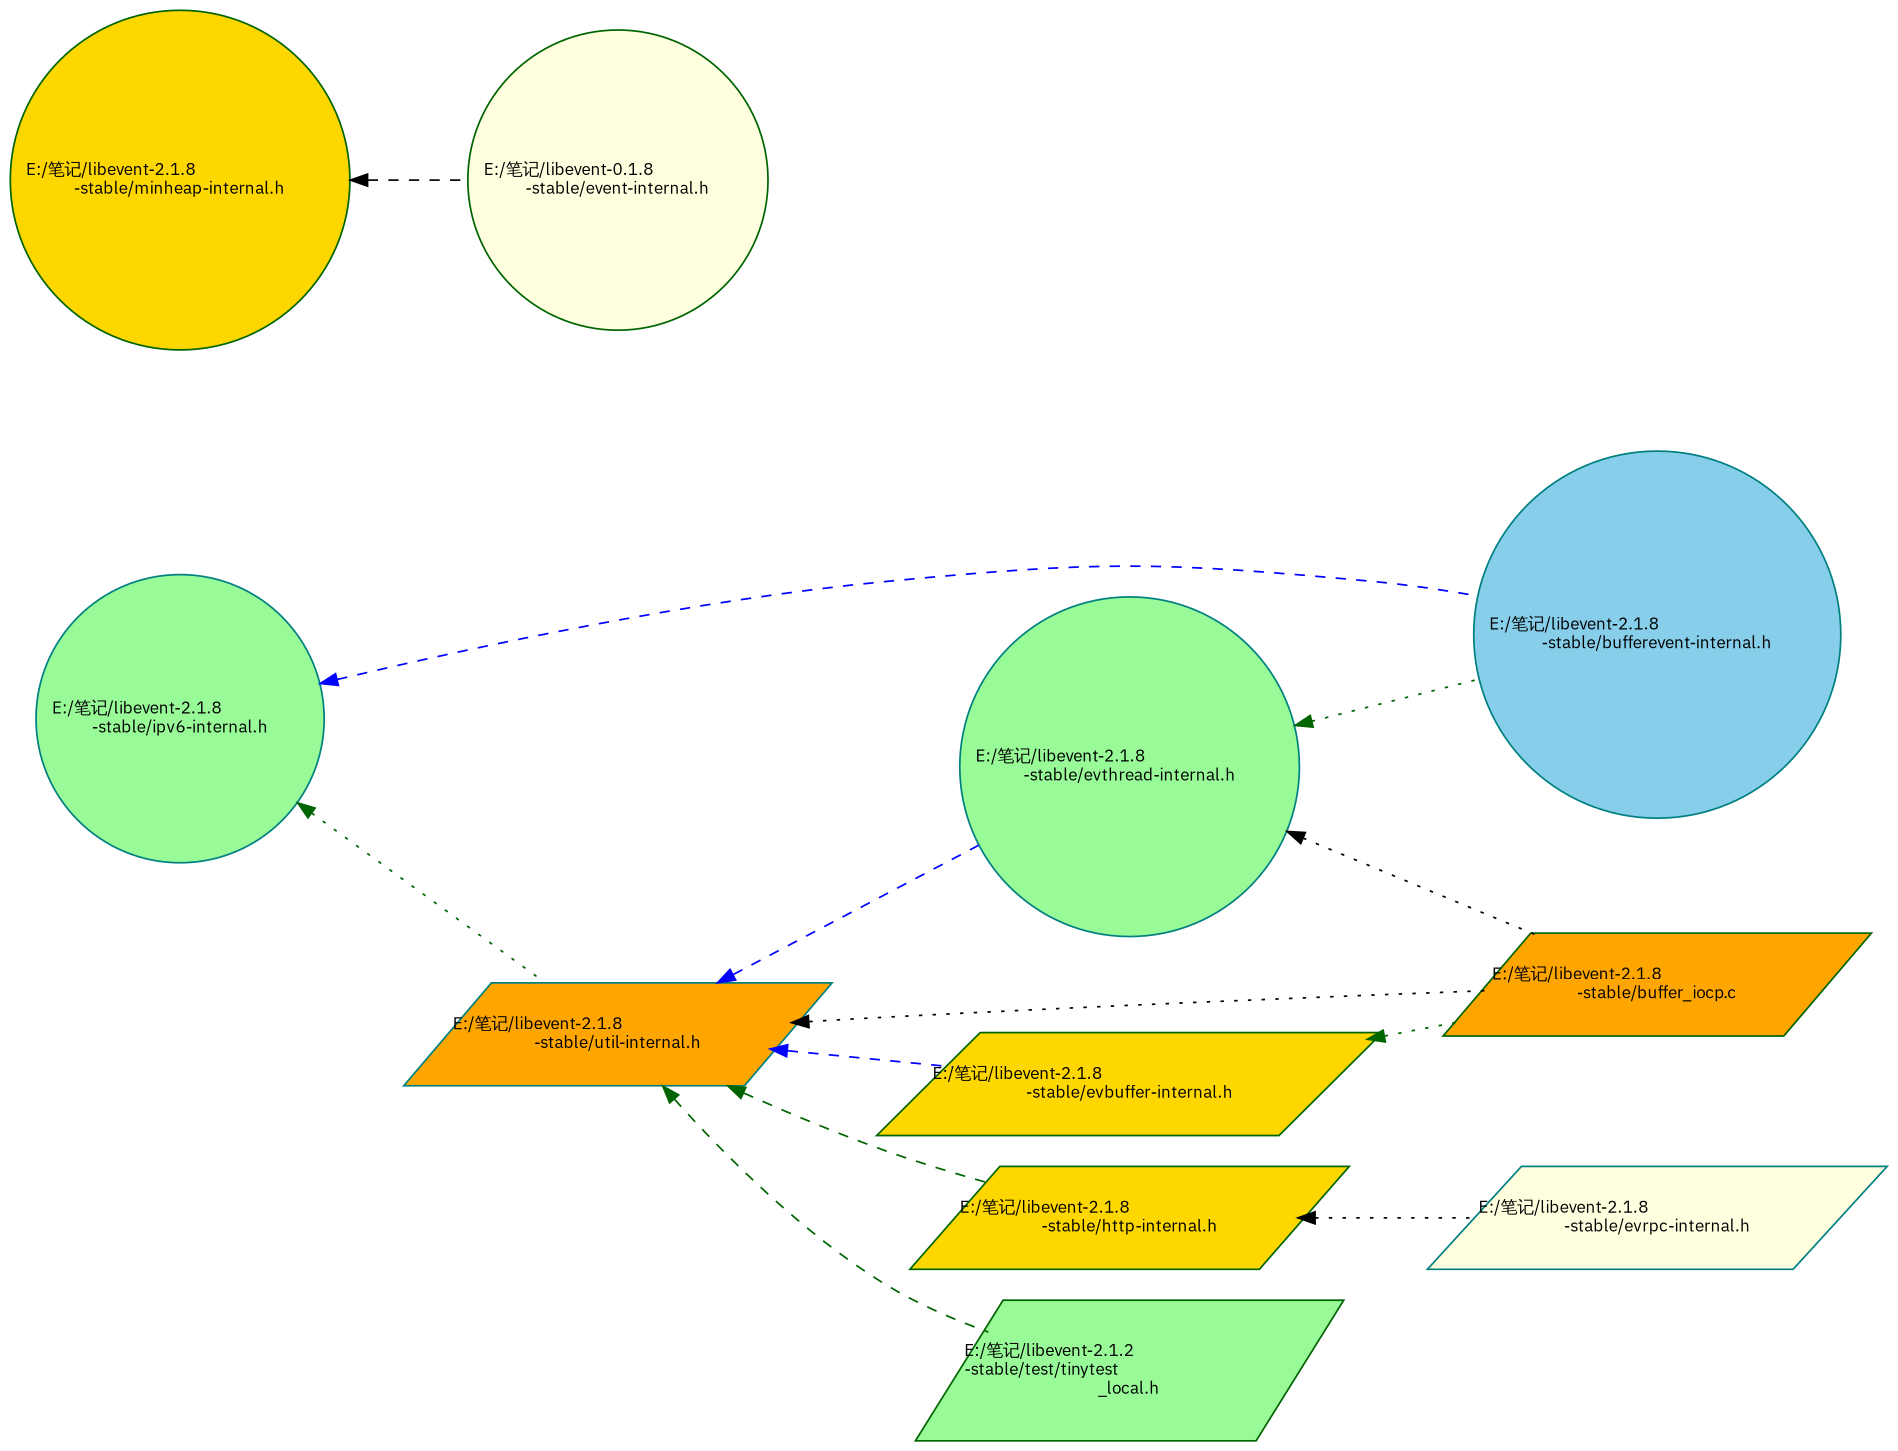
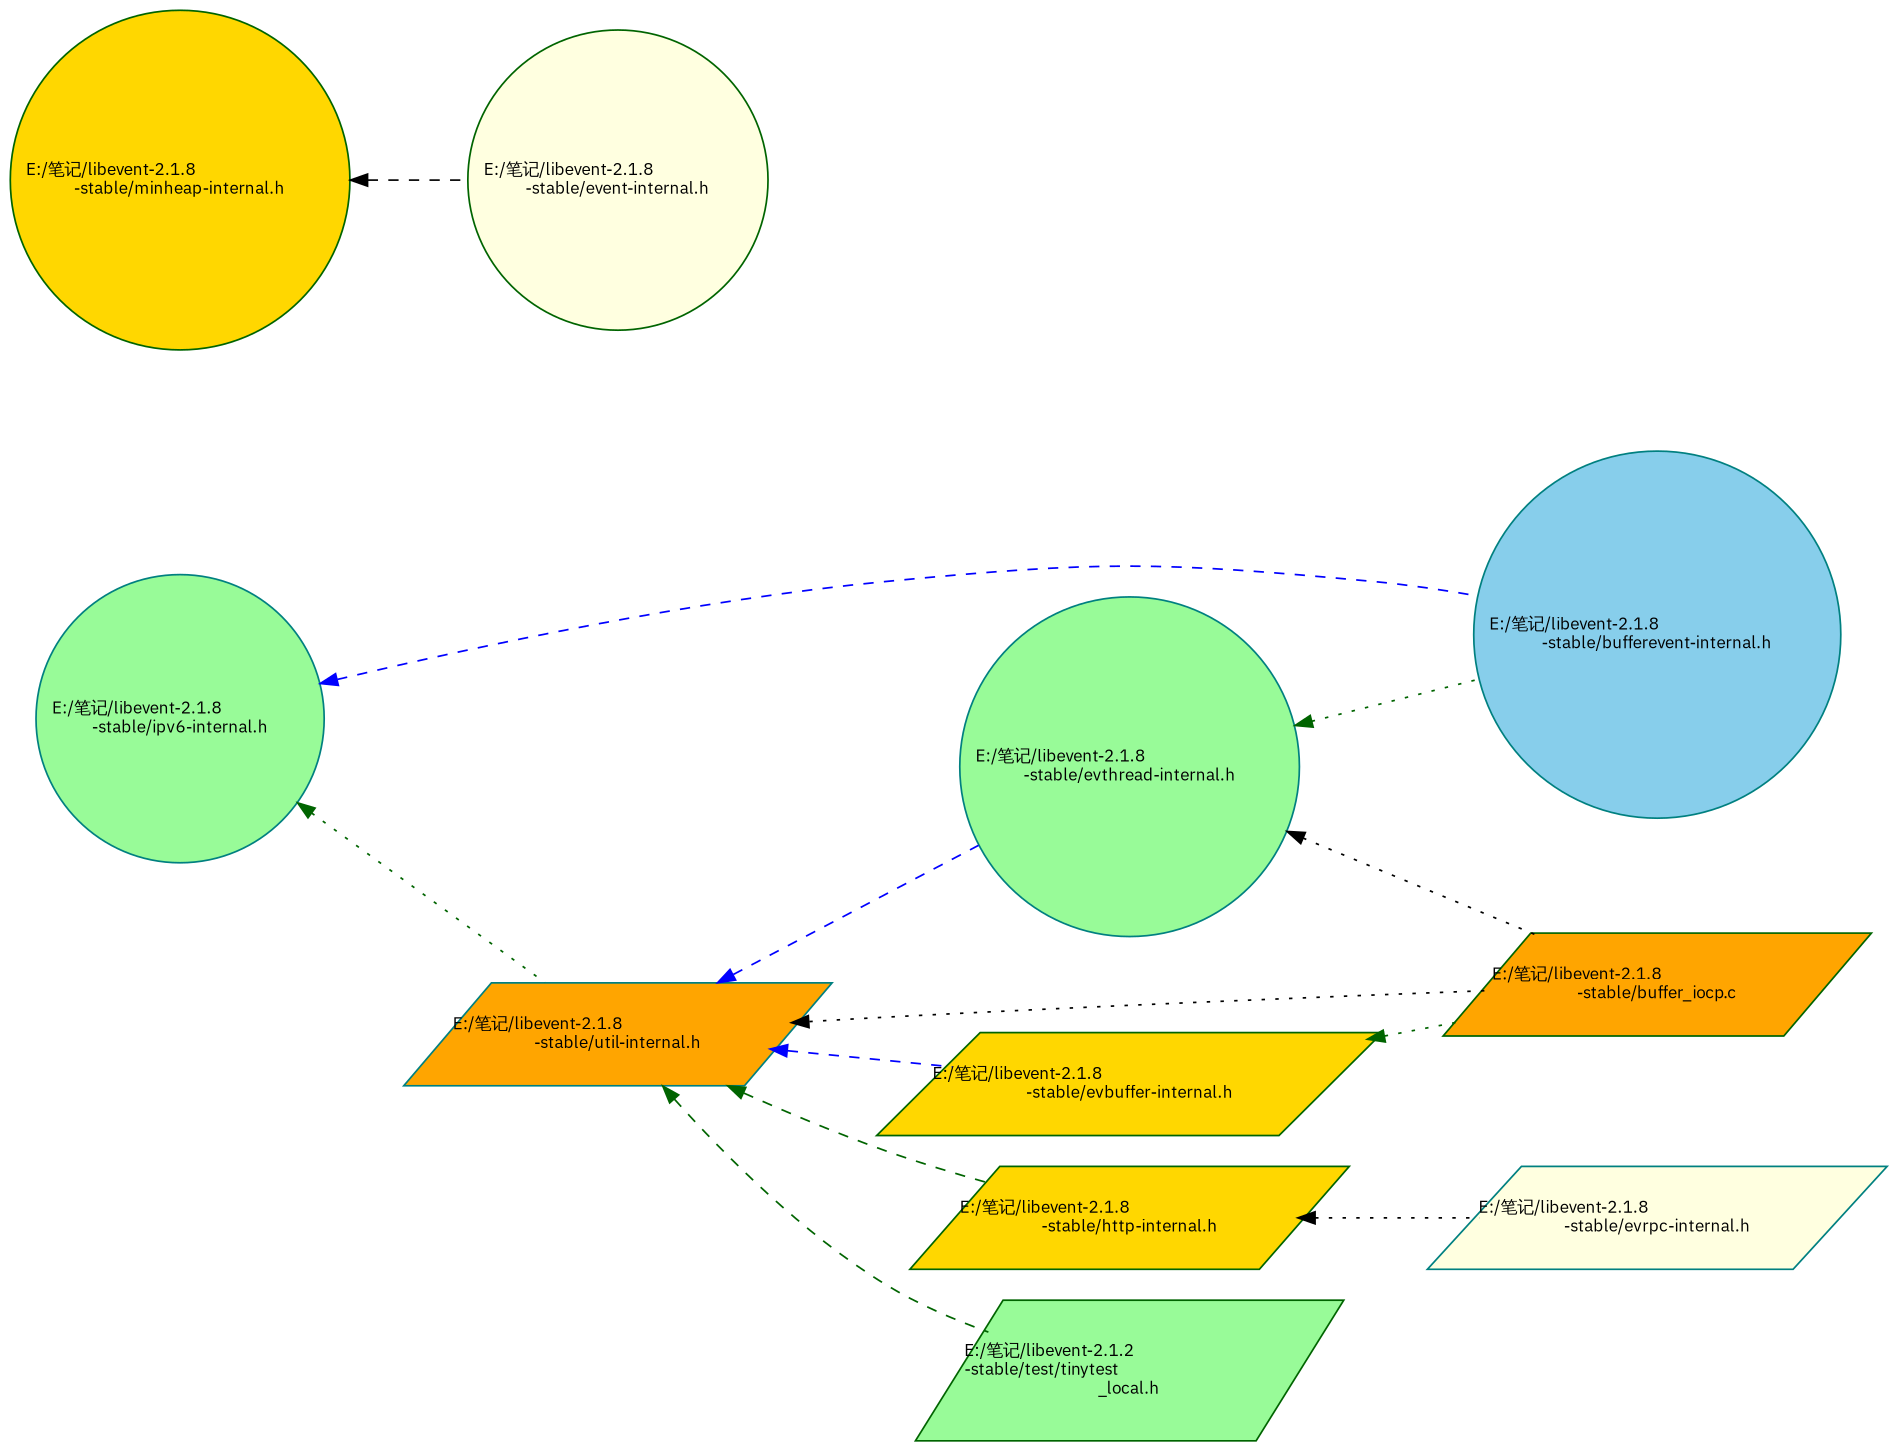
node "E:/笔记/libevent-0.1.8 -stable/event-internal.h": label "E:/笔记/libevent-0.1.8 -stable/event-internal.h" -> "E:/笔记/libevent-2.1.8 -stable/event-internal.h"
